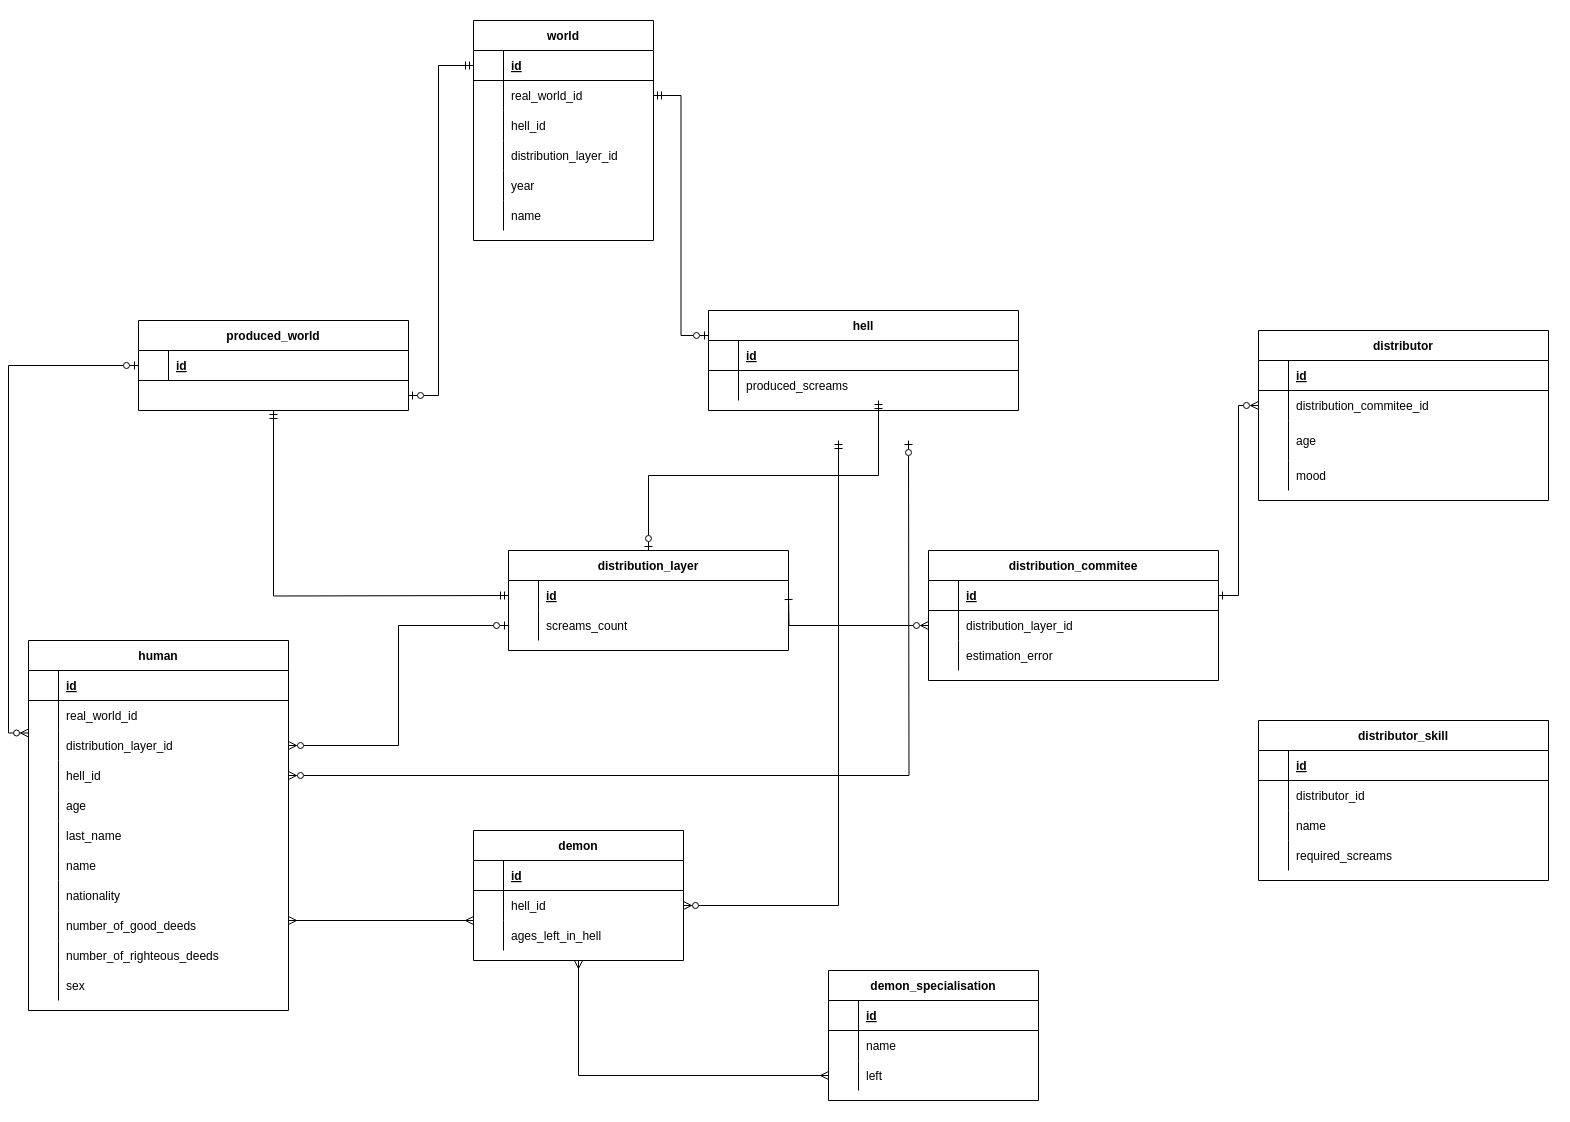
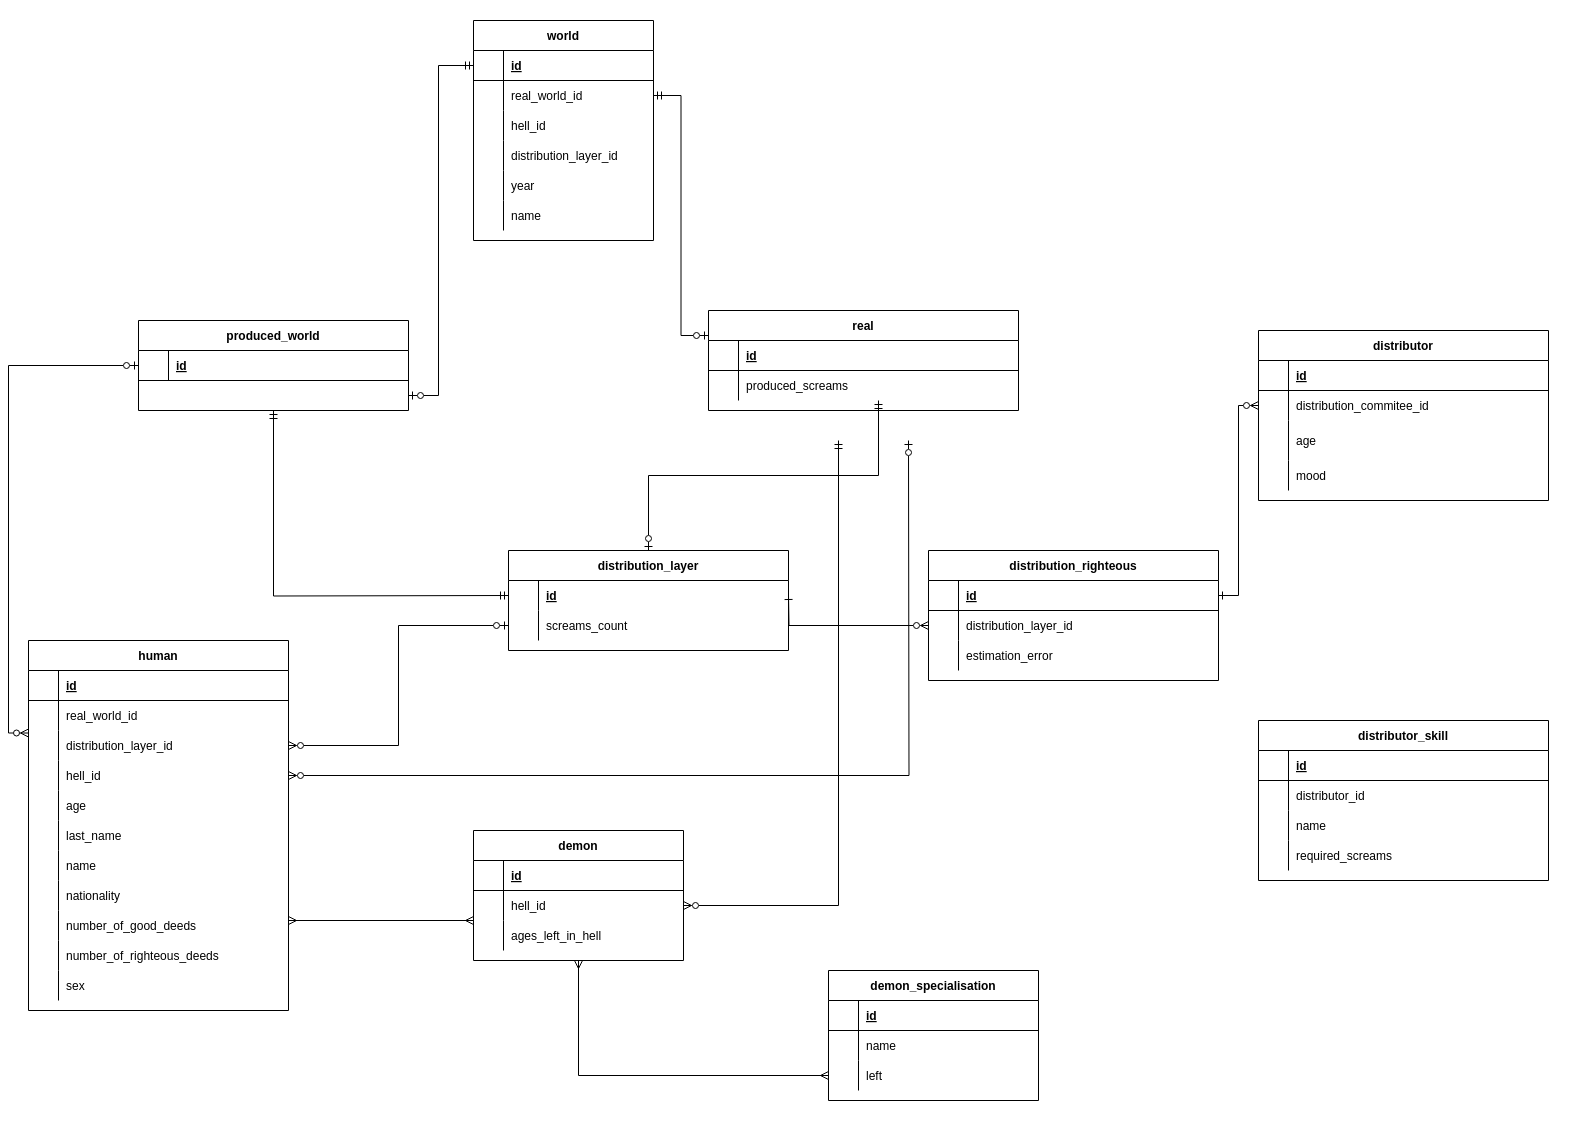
node "hell": label "hell" -> "real"
node "distribution_commitee": label "distribution_commitee" -> "distribution_righteous"
